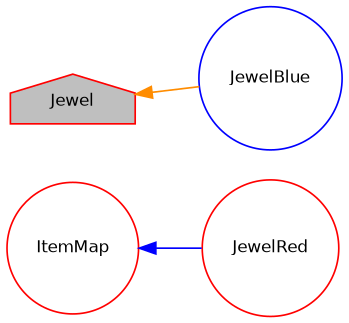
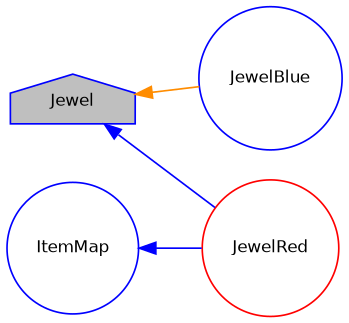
node "Jewel": color red -> blue
edge "JewelRed" -> "Jewel": added
node "ItemMap": color red -> blue
